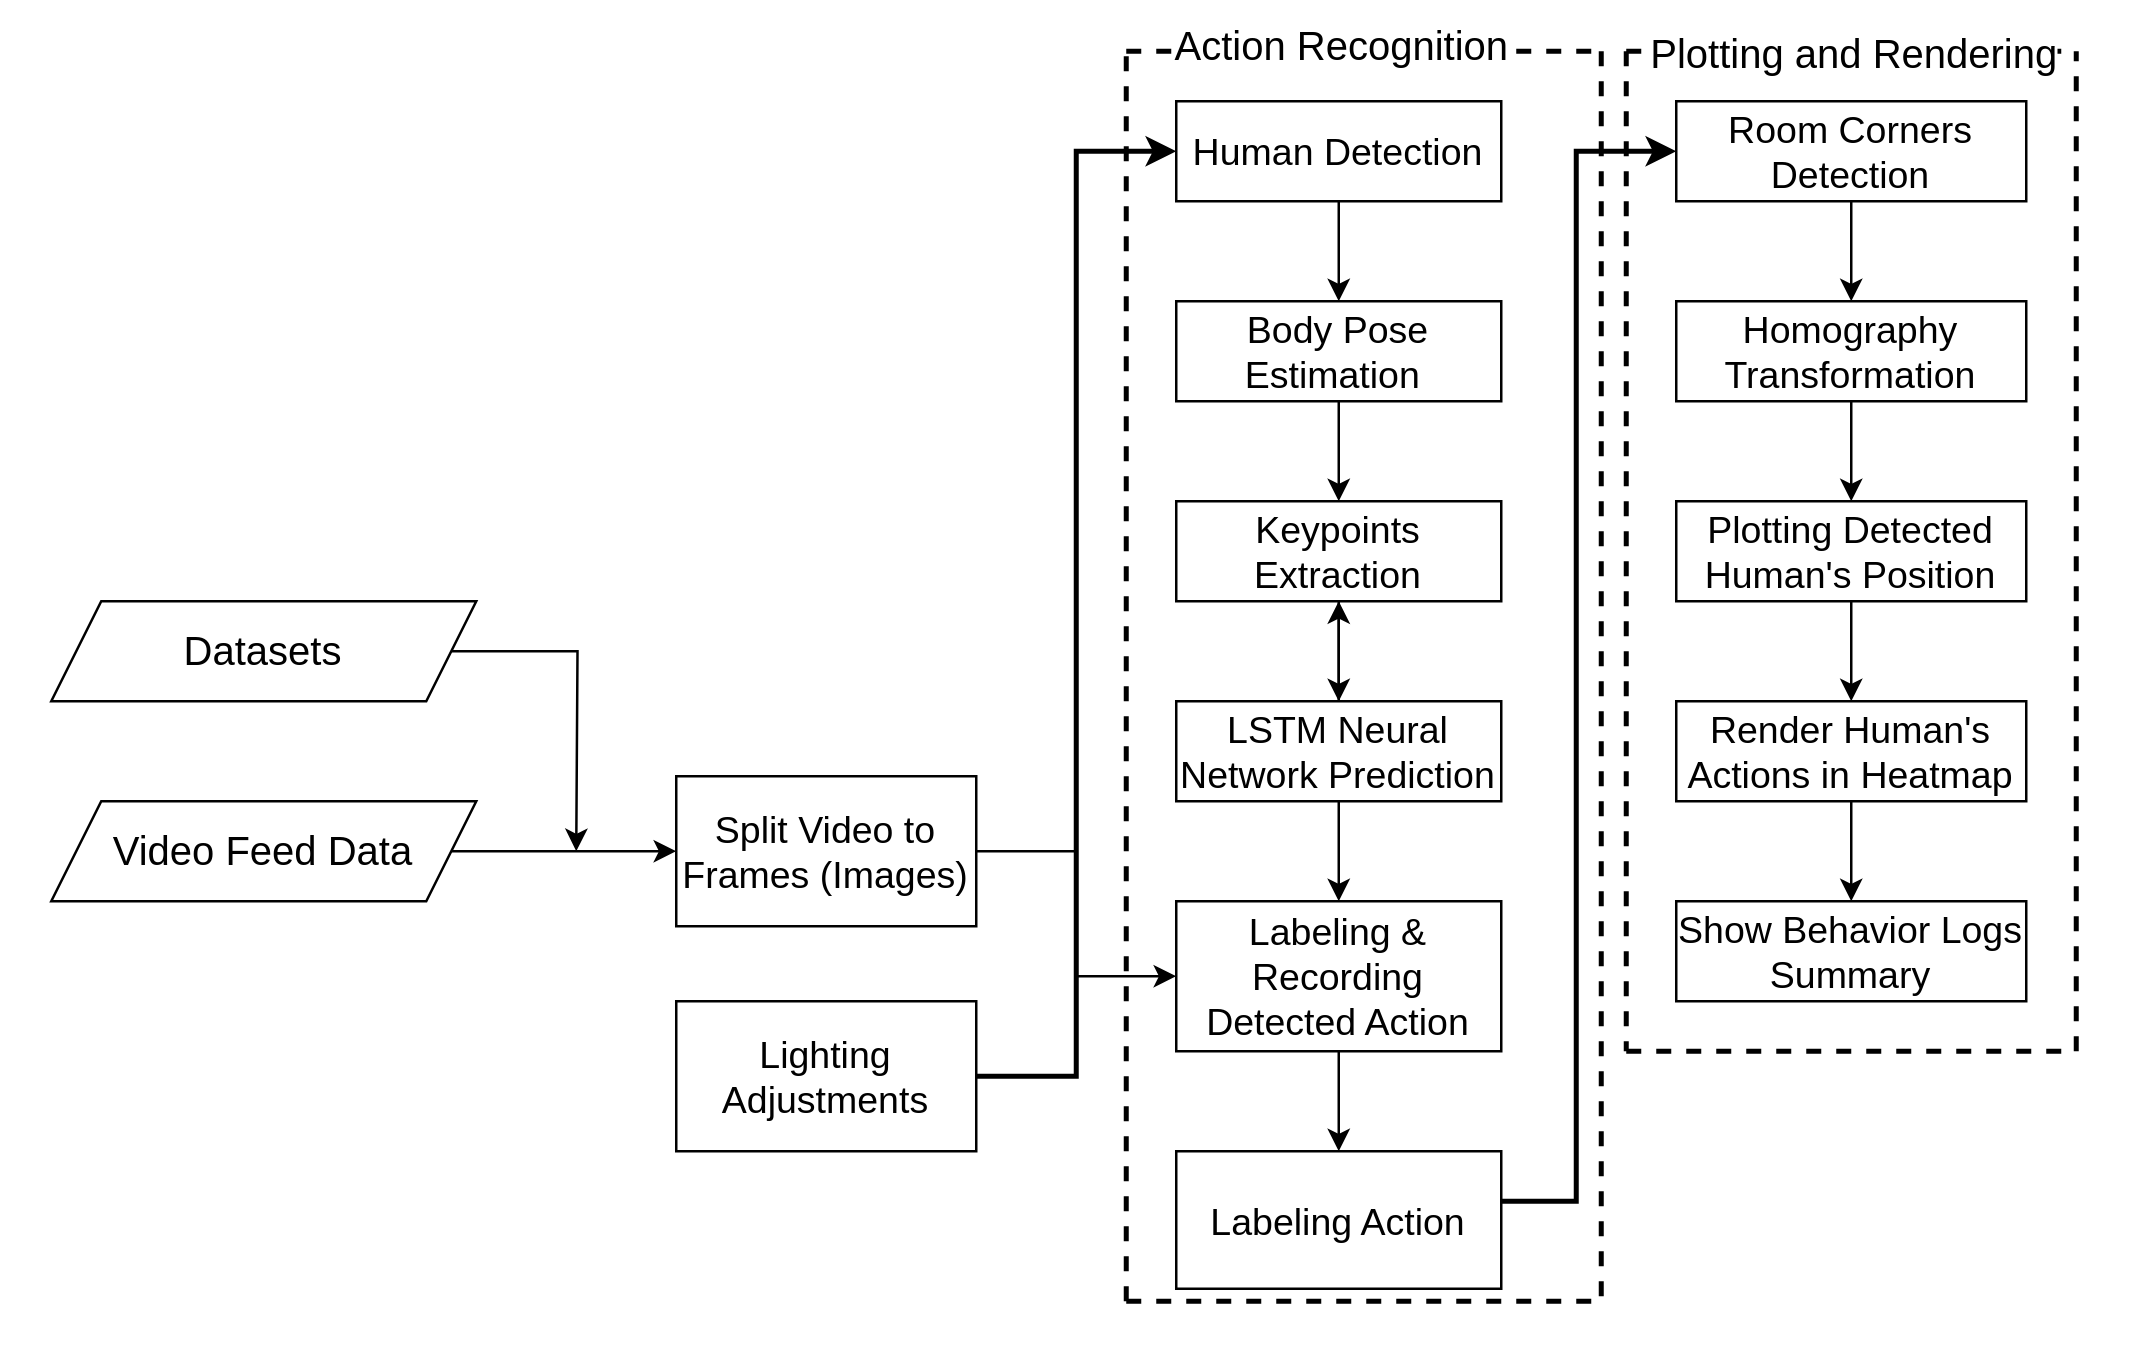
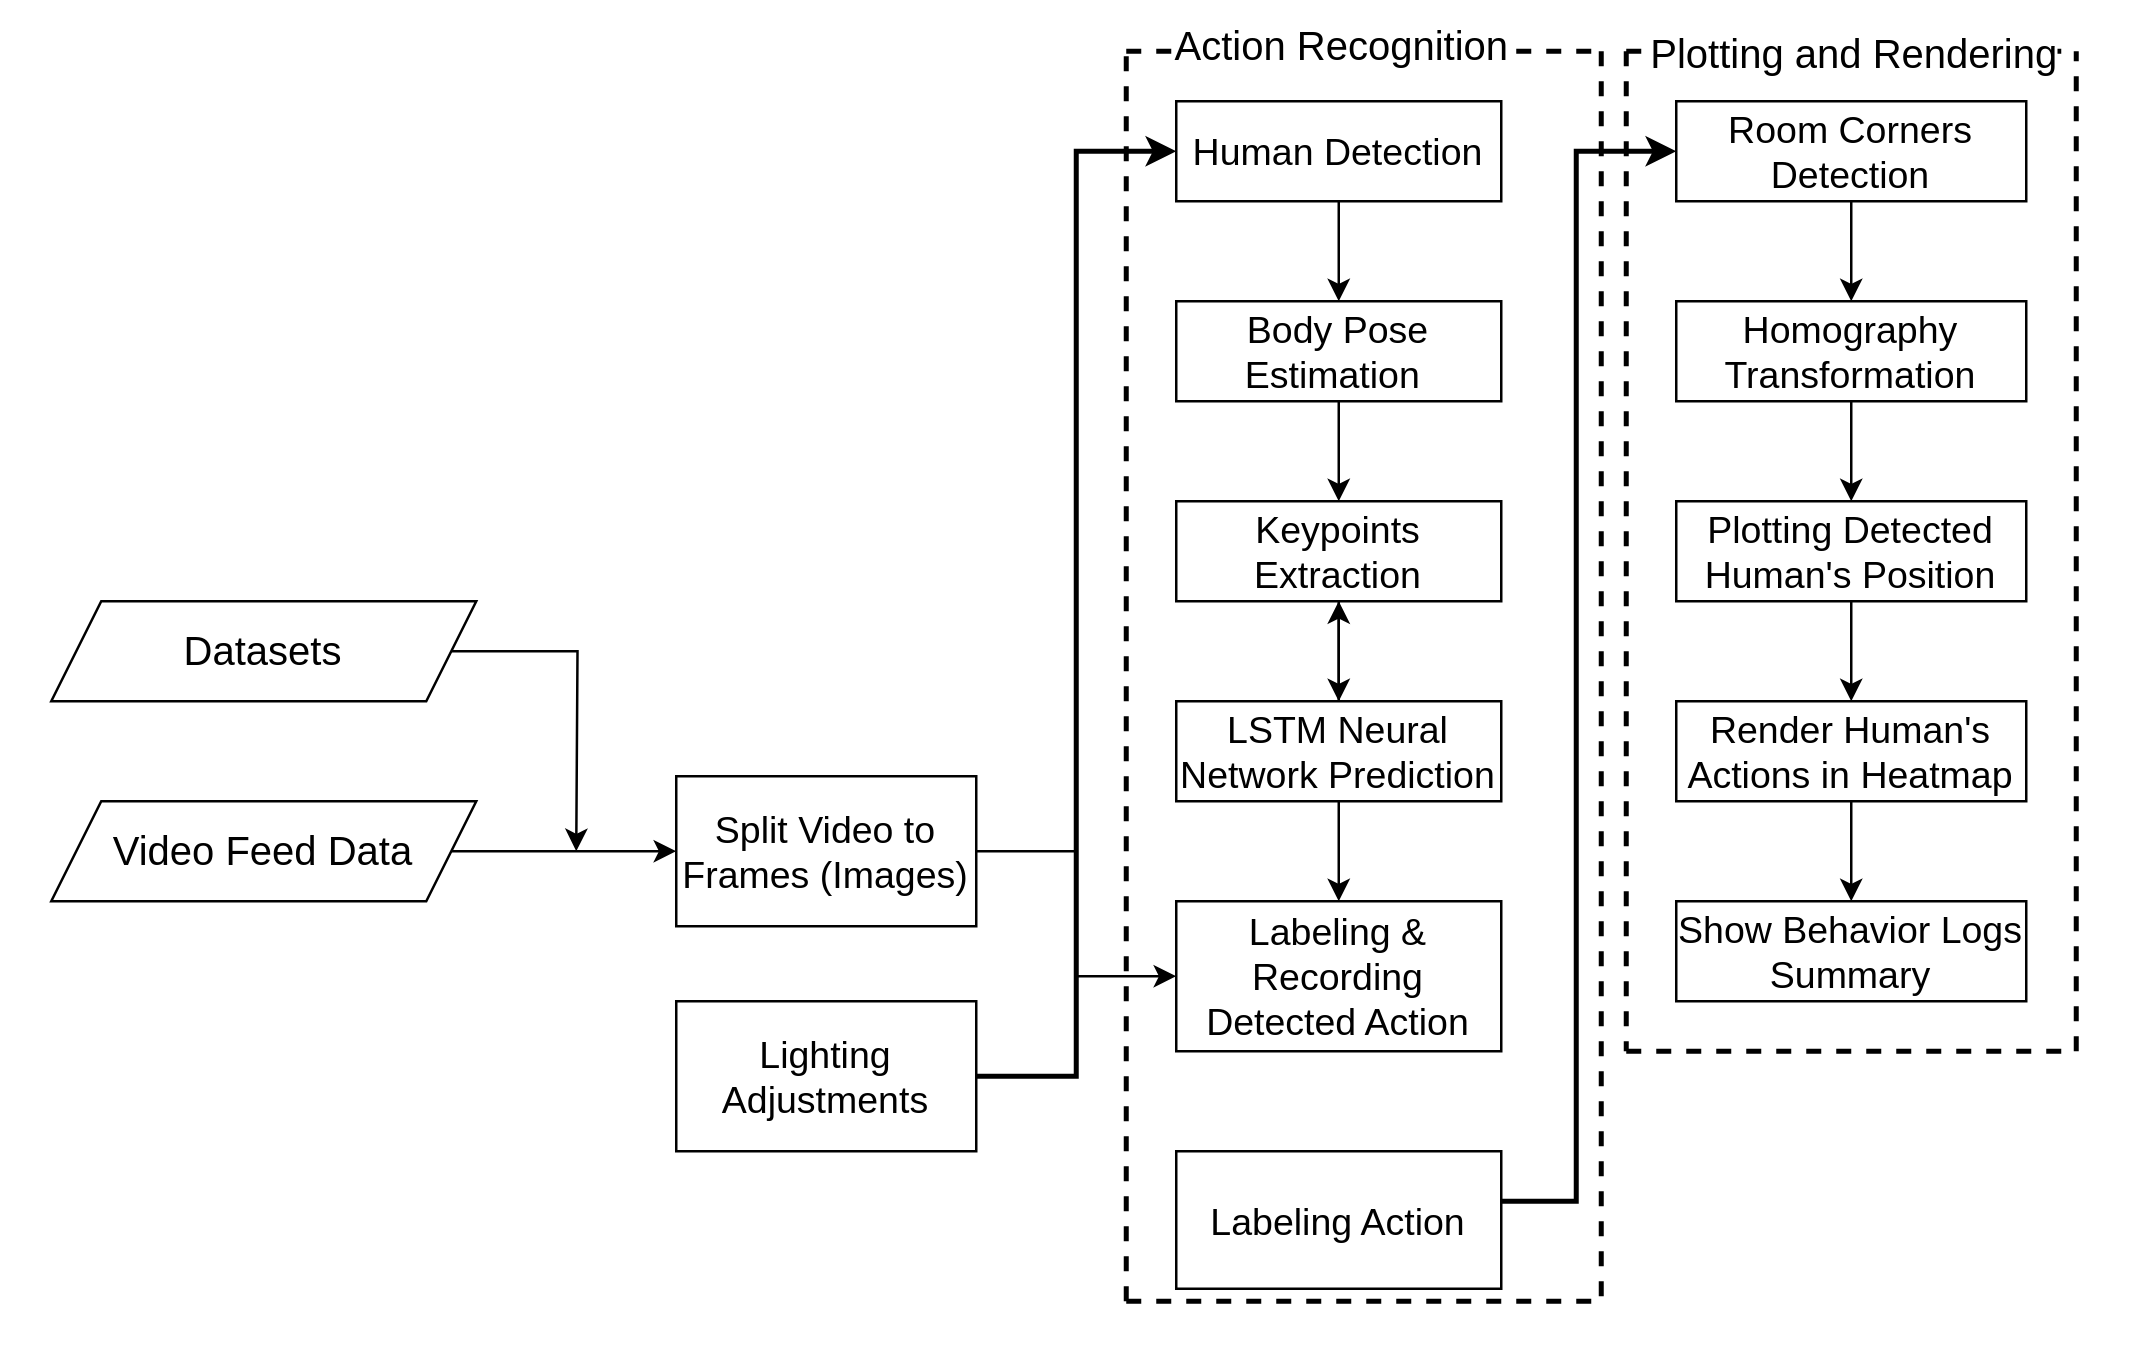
edge "Labeling & Recording Detected Action" -> "Labeling Action": removed
